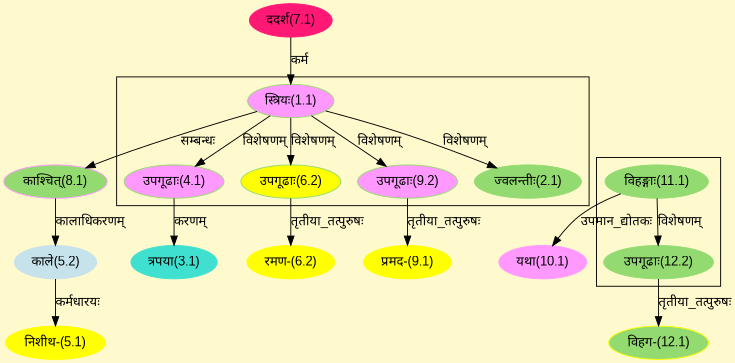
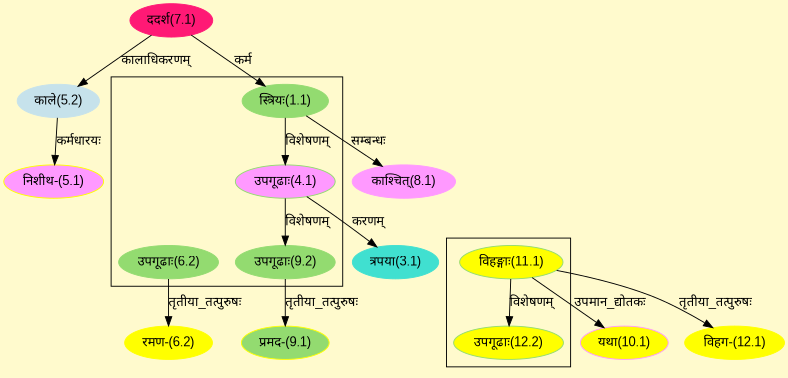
node "स्त्रियः(1.1)": fillcolor #ff99ff -> #93db70
edge "स्त्रियः(1.1)" -> "उपगूढाः(6.2)": removed, label "विशेषणम्"
edge "स्त्रियः(1.1)" -> "उपगूढाः(9.2)": now "उपगूढाः(4.1)" -> "उपगूढाः(9.2)"
node "काश्चित्(8.1)": fillcolor #93db70 -> #ff99ff
node "उपगूढाः(6.2)": fillcolor #ffff00 -> #93db70
node "उपगूढाः(9.2)": fillcolor #ff99ff -> #93db70
node "ज्वलन्तीः(2.1)": removed
node "विहङ्गाः(11.1)": fillcolor #93db70 -> #ffff00
edge "काश्चित्(8.1)" -> "काले(5.2)": now "ददर्श(7.1)" -> "काले(5.2)"
node "प्रमद-(9.1)": fillcolor #ffff00 -> #93db70
node "यथा(10.1)": fillcolor #ff99ff -> #ffff00
node "उपगूढाः(12.2)": fillcolor #93db70 -> #ffff00
edge "उपगूढाः(12.2)" -> "विहग-(12.1)": now "विहङ्गाः(11.1)" -> "विहग-(12.1)"
node "निशीथ-(5.1)": fillcolor #ffff00 -> #ff99ff
node "विहग-(12.1)": fillcolor #93db70 -> #ffff00
